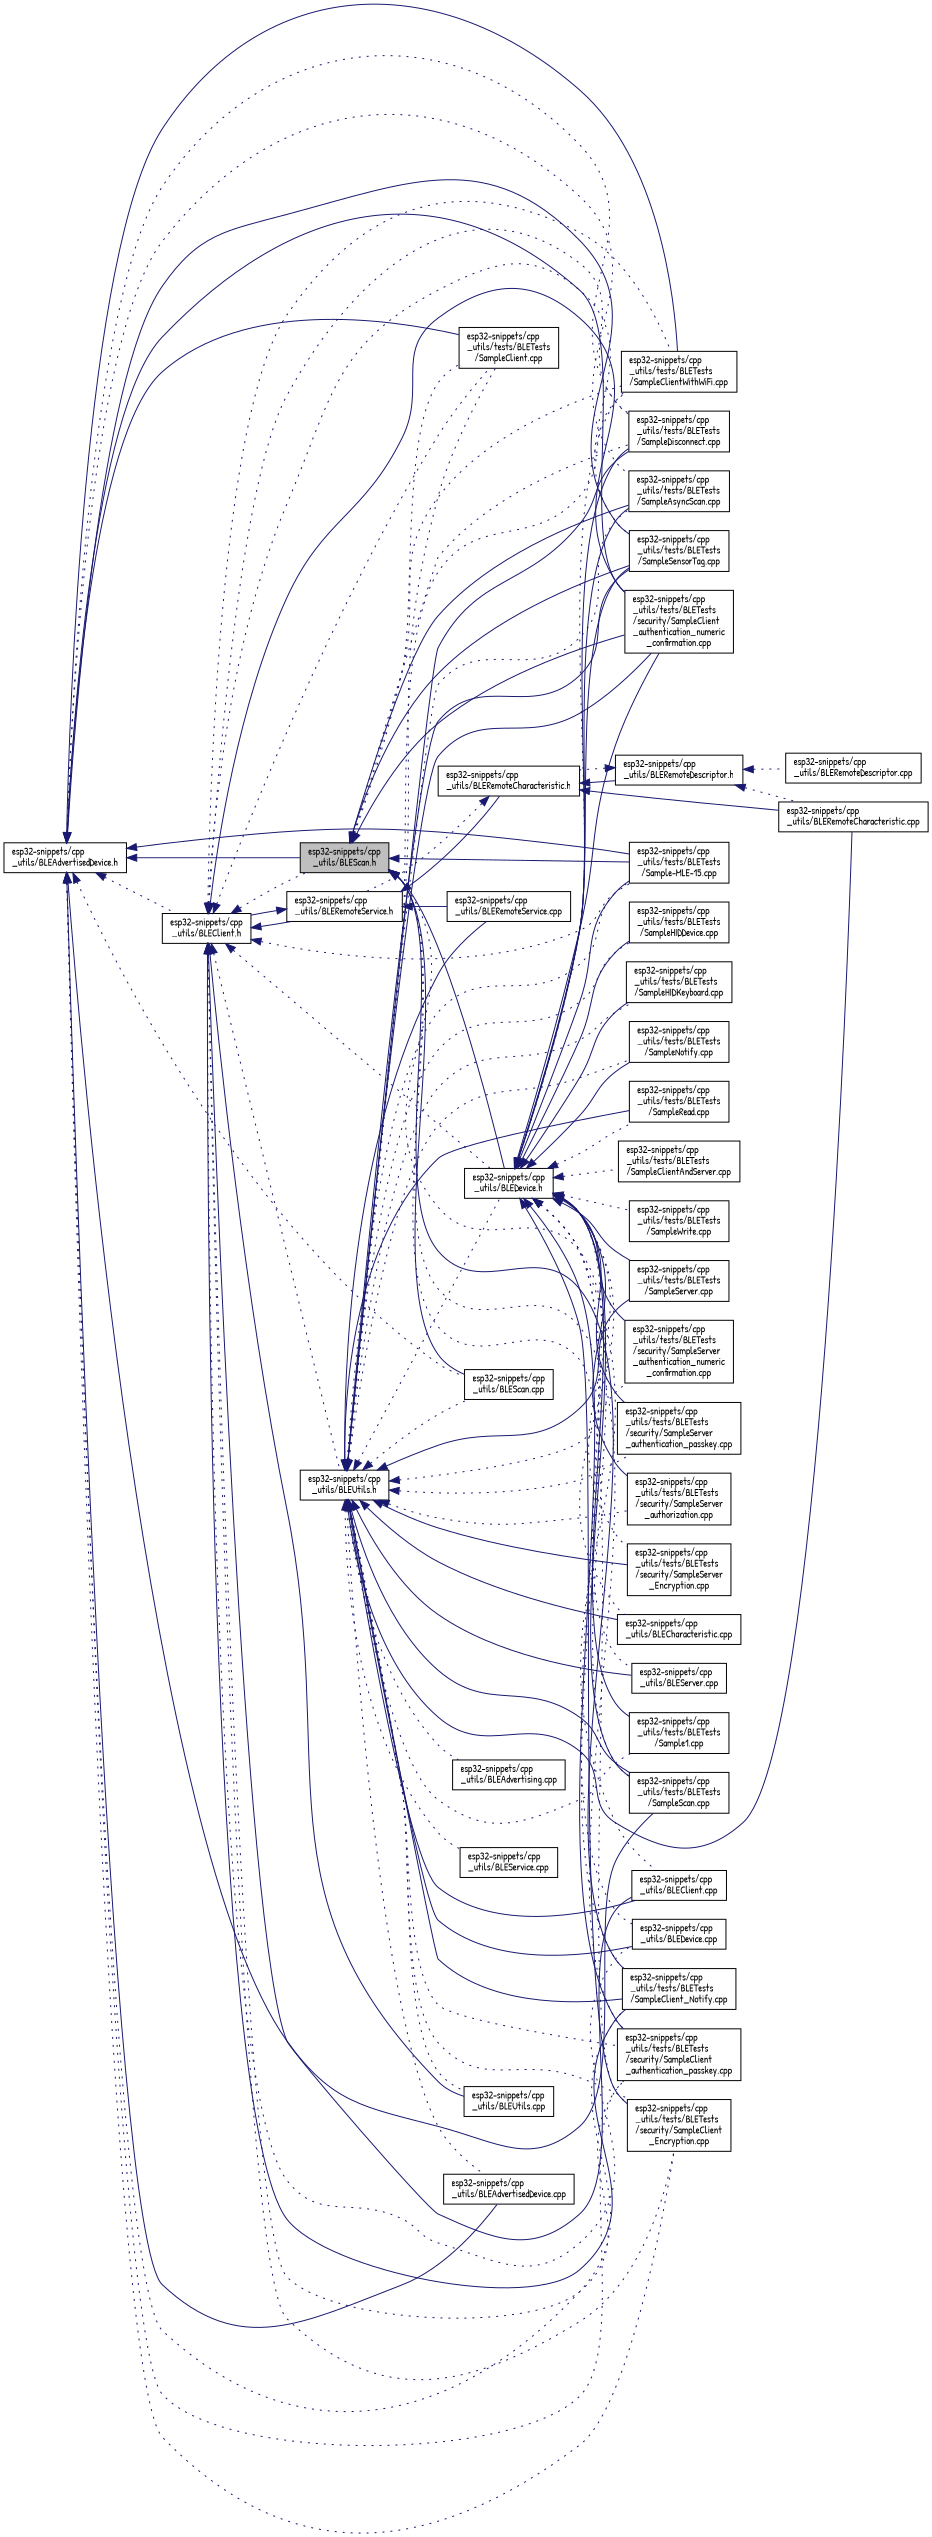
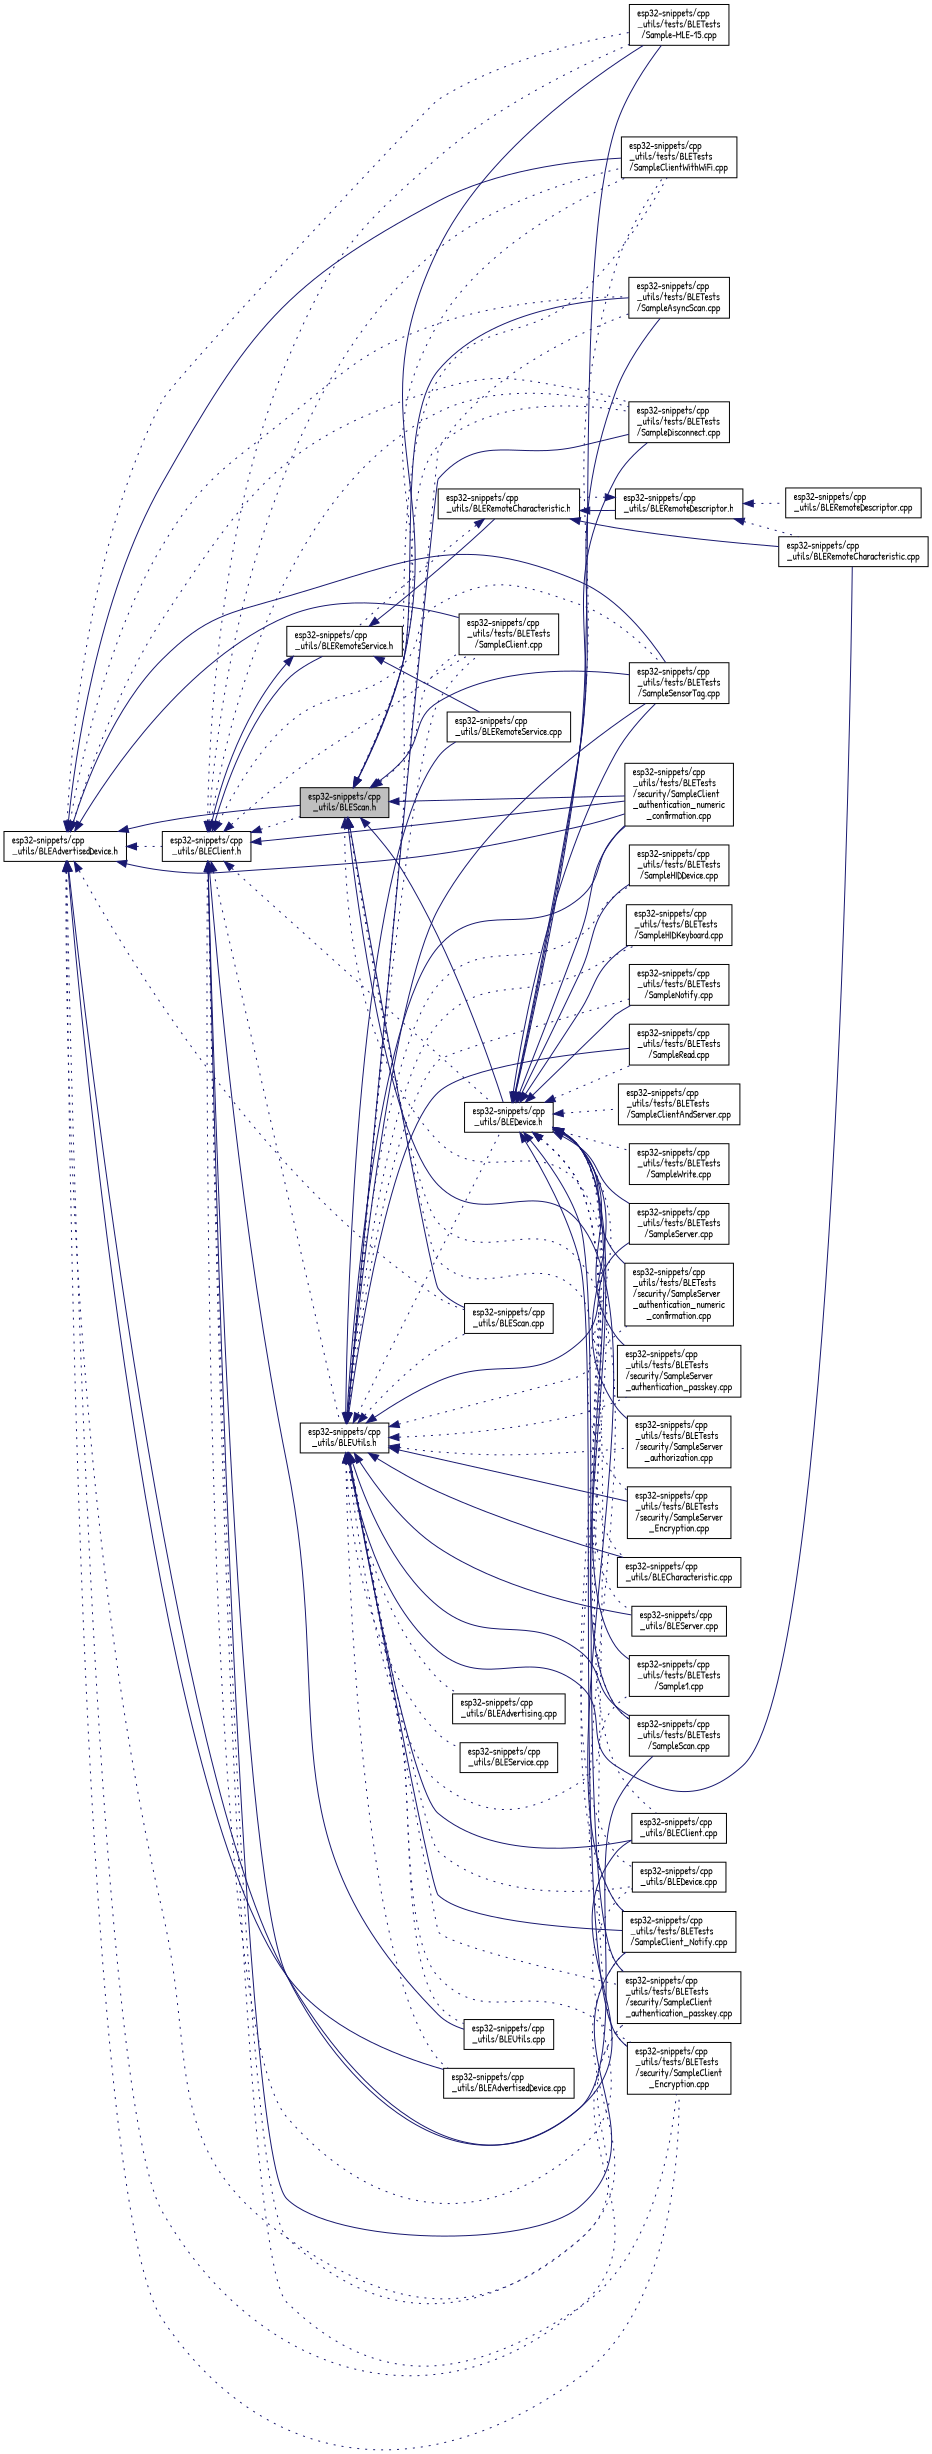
edge "esp32-snippets/cpp _utils/tests/BLETests /Sample-MLE-15.cpp" -> "esp32-snippets/cpp _utils/BLEAdvertisedDevice.h": style solid -> dotted
edge "esp32-snippets/cpp _utils/tests/BLETests /Sample-MLE-15.cpp" -> "esp32-snippets/cpp _utils/BLEUtils.h": removed
edge "esp32-snippets/cpp _utils/BLEDevice.cpp" -> "esp32-snippets/cpp _utils/BLEUtils.h": style solid -> dotted
